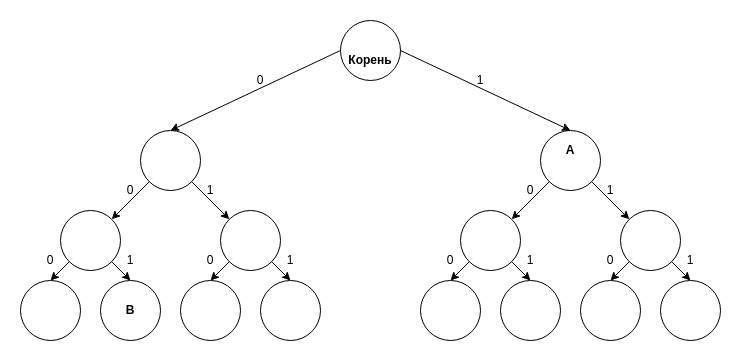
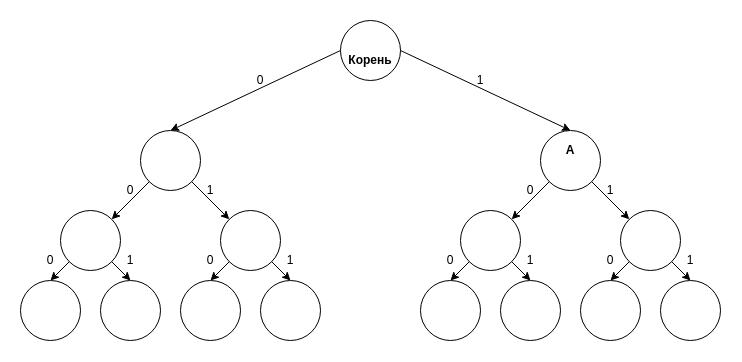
node "В": removed
